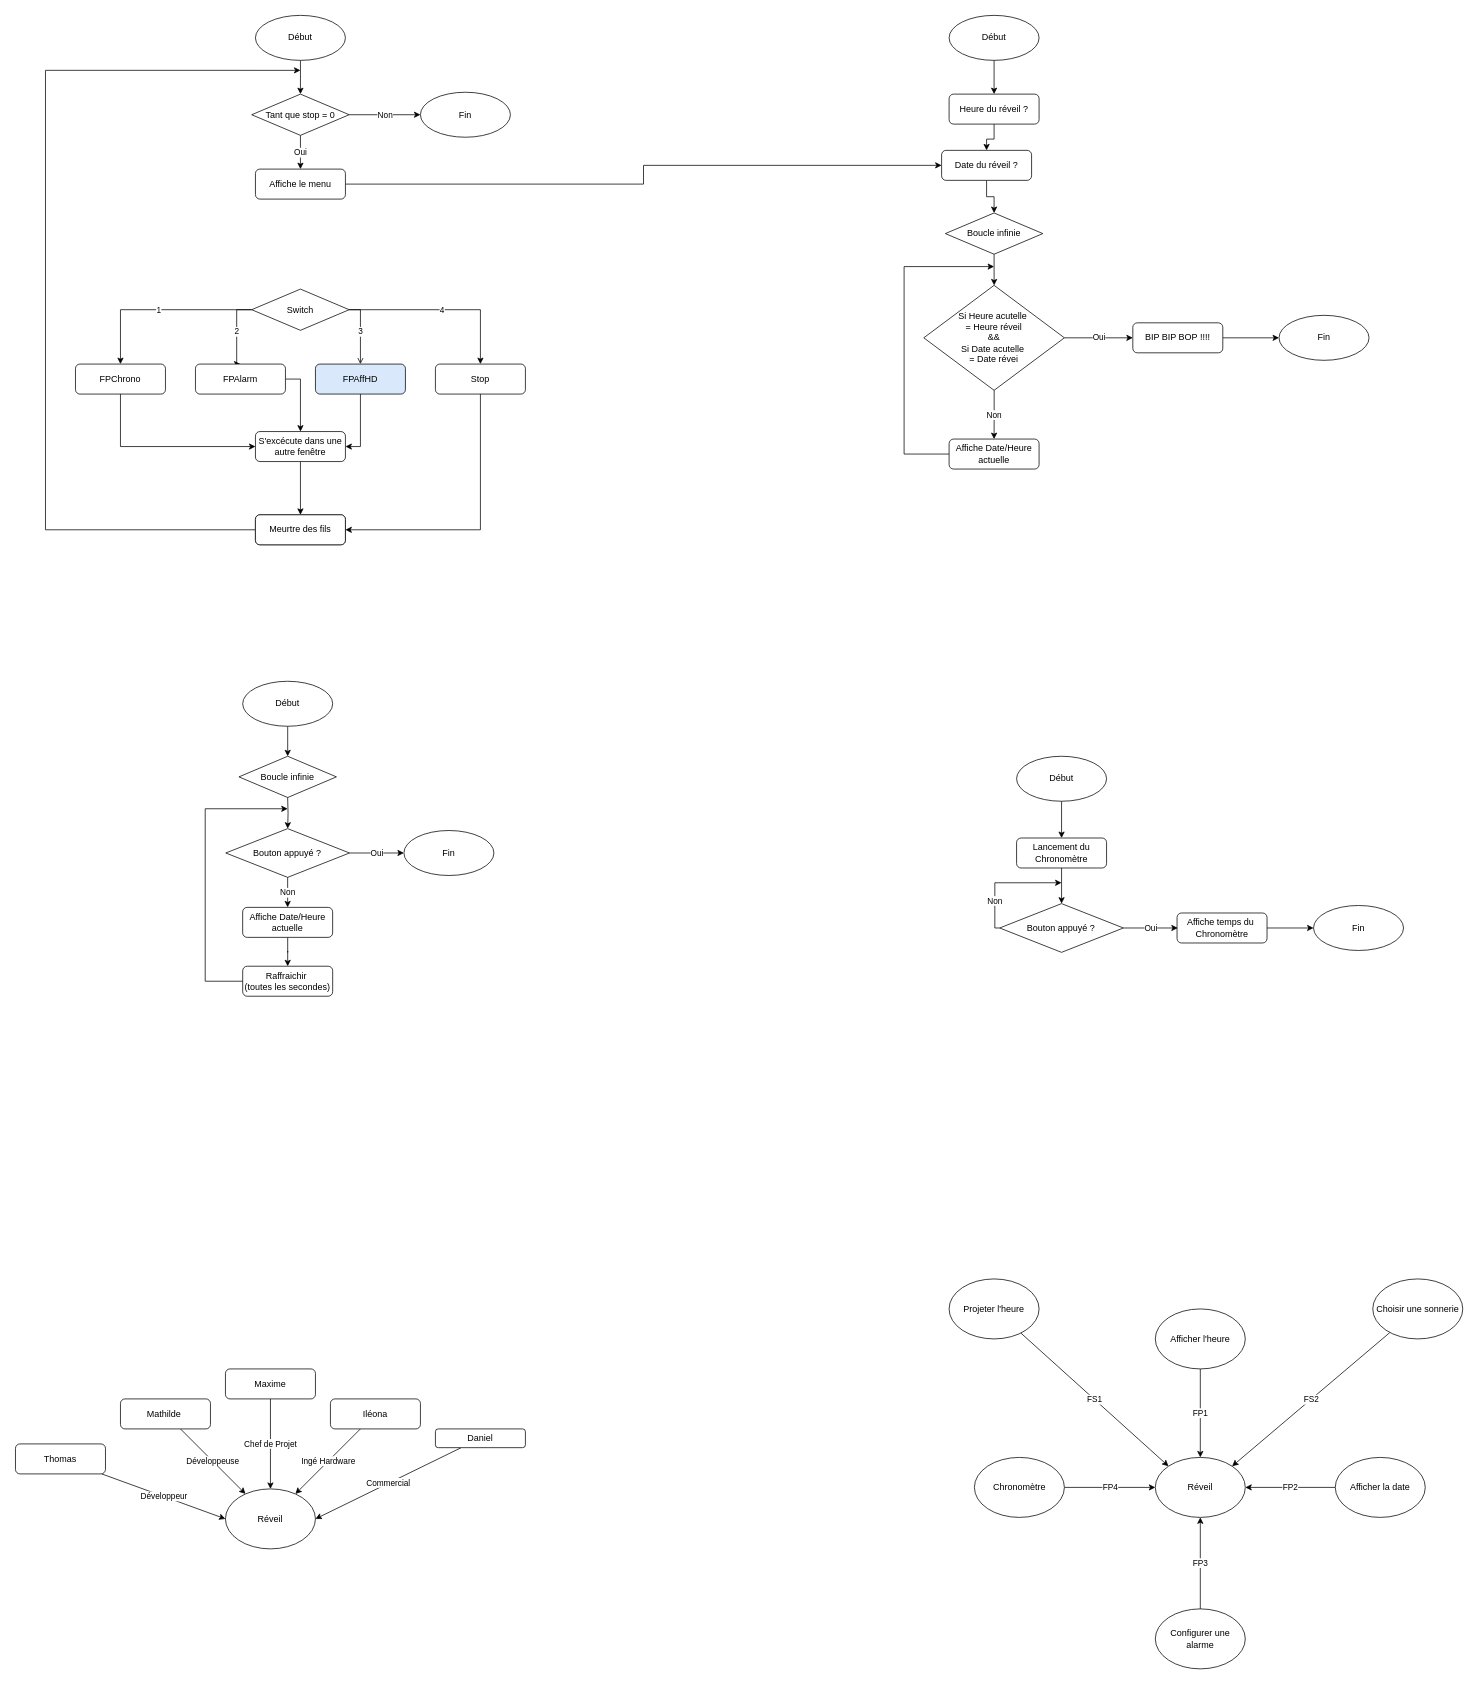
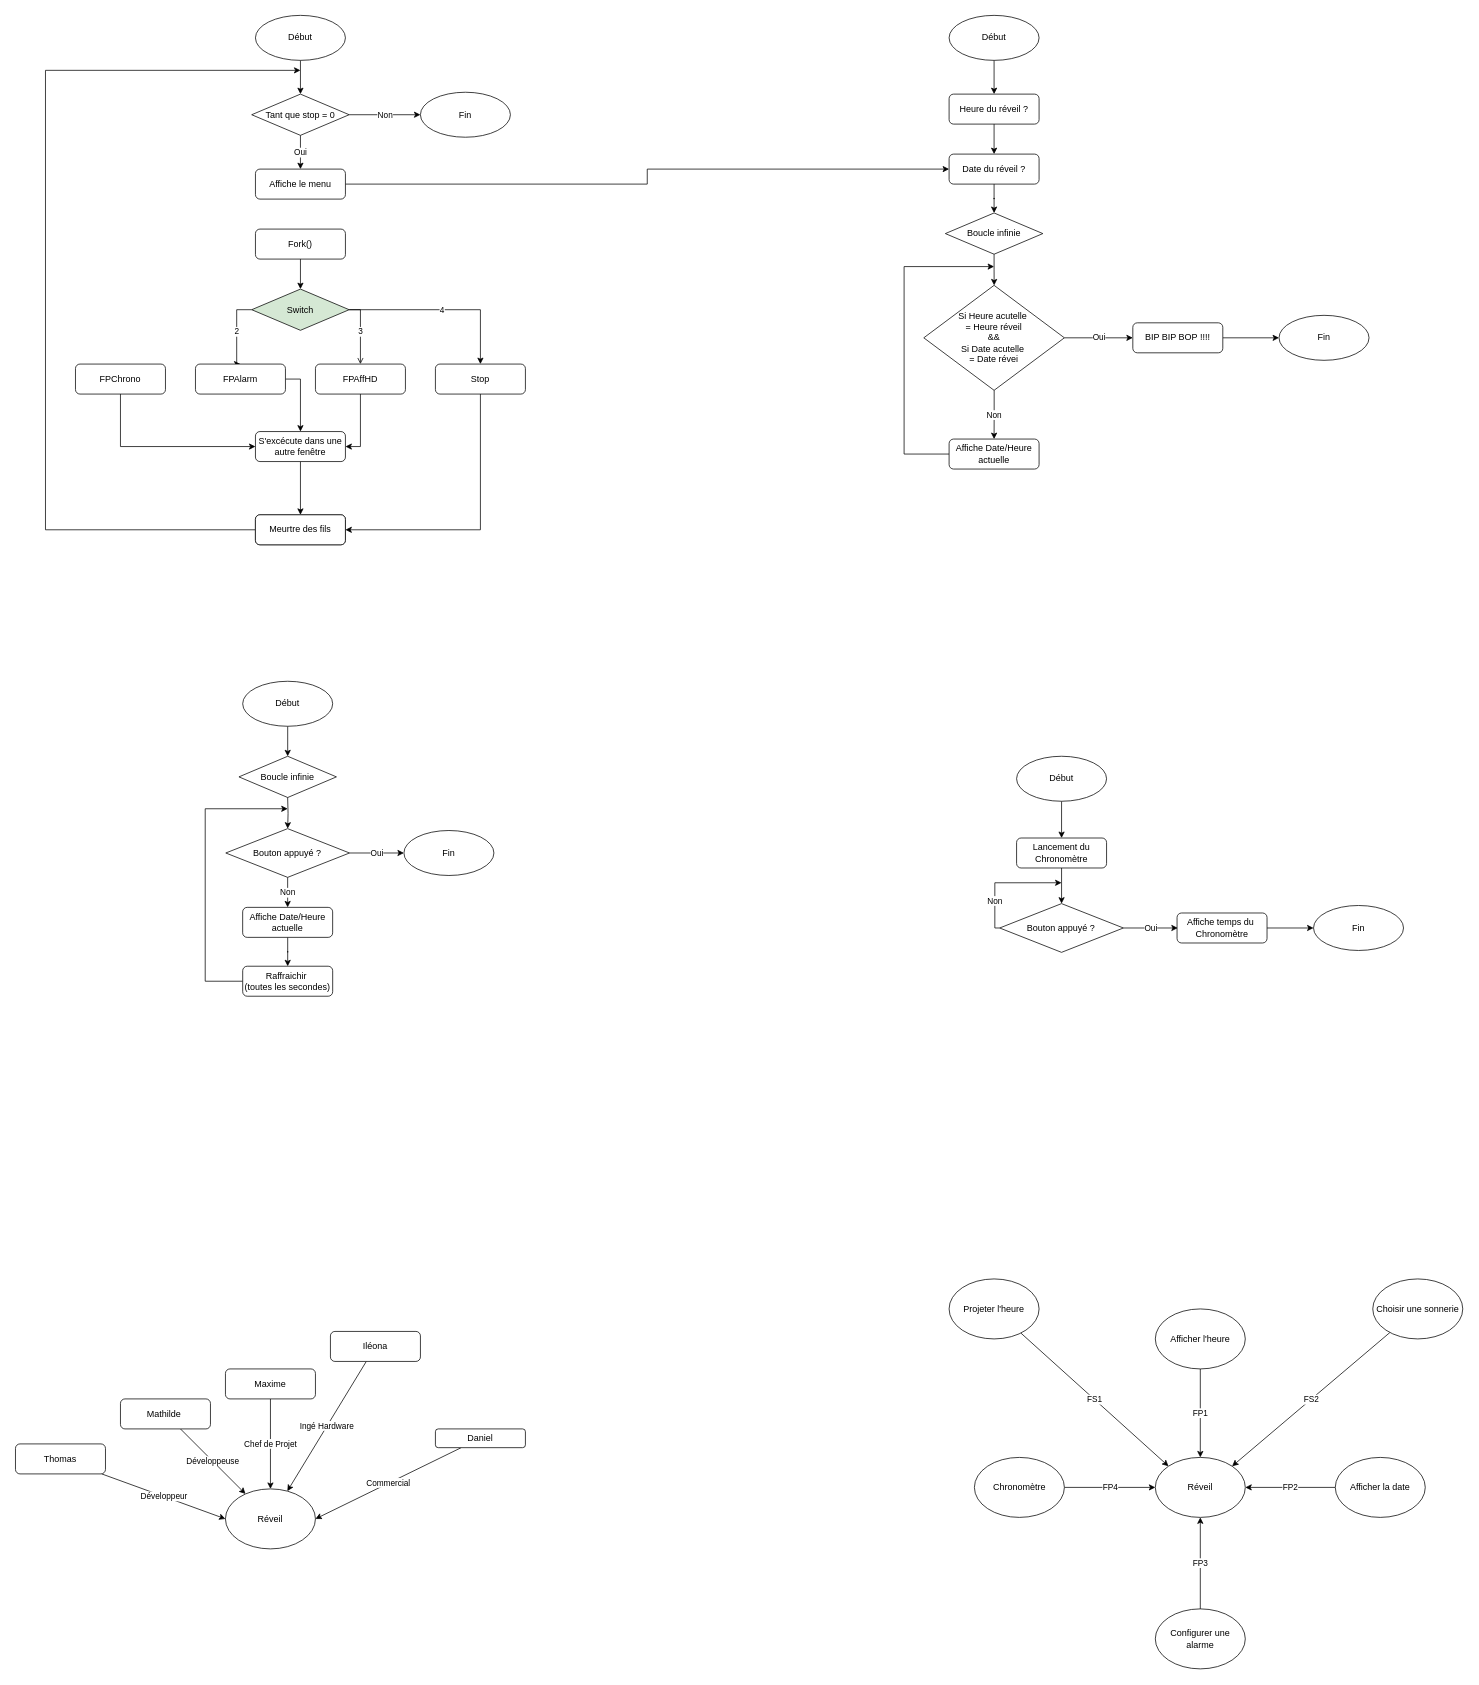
node "Date du réveil ?": moved (987, 165) -> (994, 169)
node "Fork()": added
edge "Fork()" -> "Switch": added
edge "Switch" -> "FPChrono": removed, label "1"
node "Switch": fillcolor #ffffff -> #d5e8d4
node "FPAffHD": fillcolor #dae8fc -> #ffffff
node "Iléona": moved (375, 1414) -> (375, 1347)
